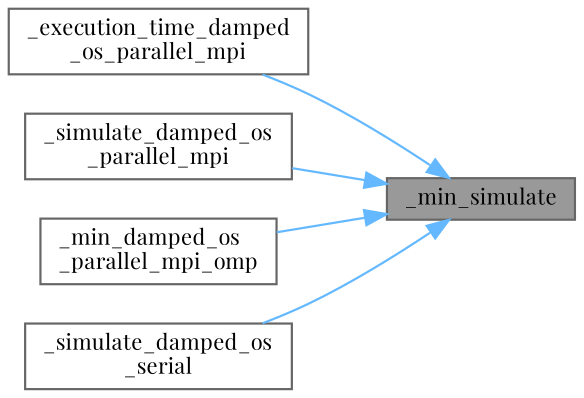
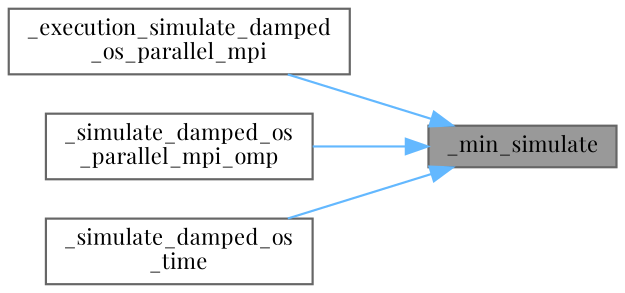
node "_execution_time_damped _os_parallel_mpi": label "_execution_time_damped _os_parallel_mpi" -> "_execution_simulate_damped _os_parallel_mpi"
node "_simulate_damped_os _parallel_mpi": removed
node "_min_damped_os _parallel_mpi_omp": label "_min_damped_os _parallel_mpi_omp" -> "_simulate_damped_os _parallel_mpi_omp"
node "_simulate_damped_os _serial": label "_simulate_damped_os _serial" -> "_simulate_damped_os _time"
